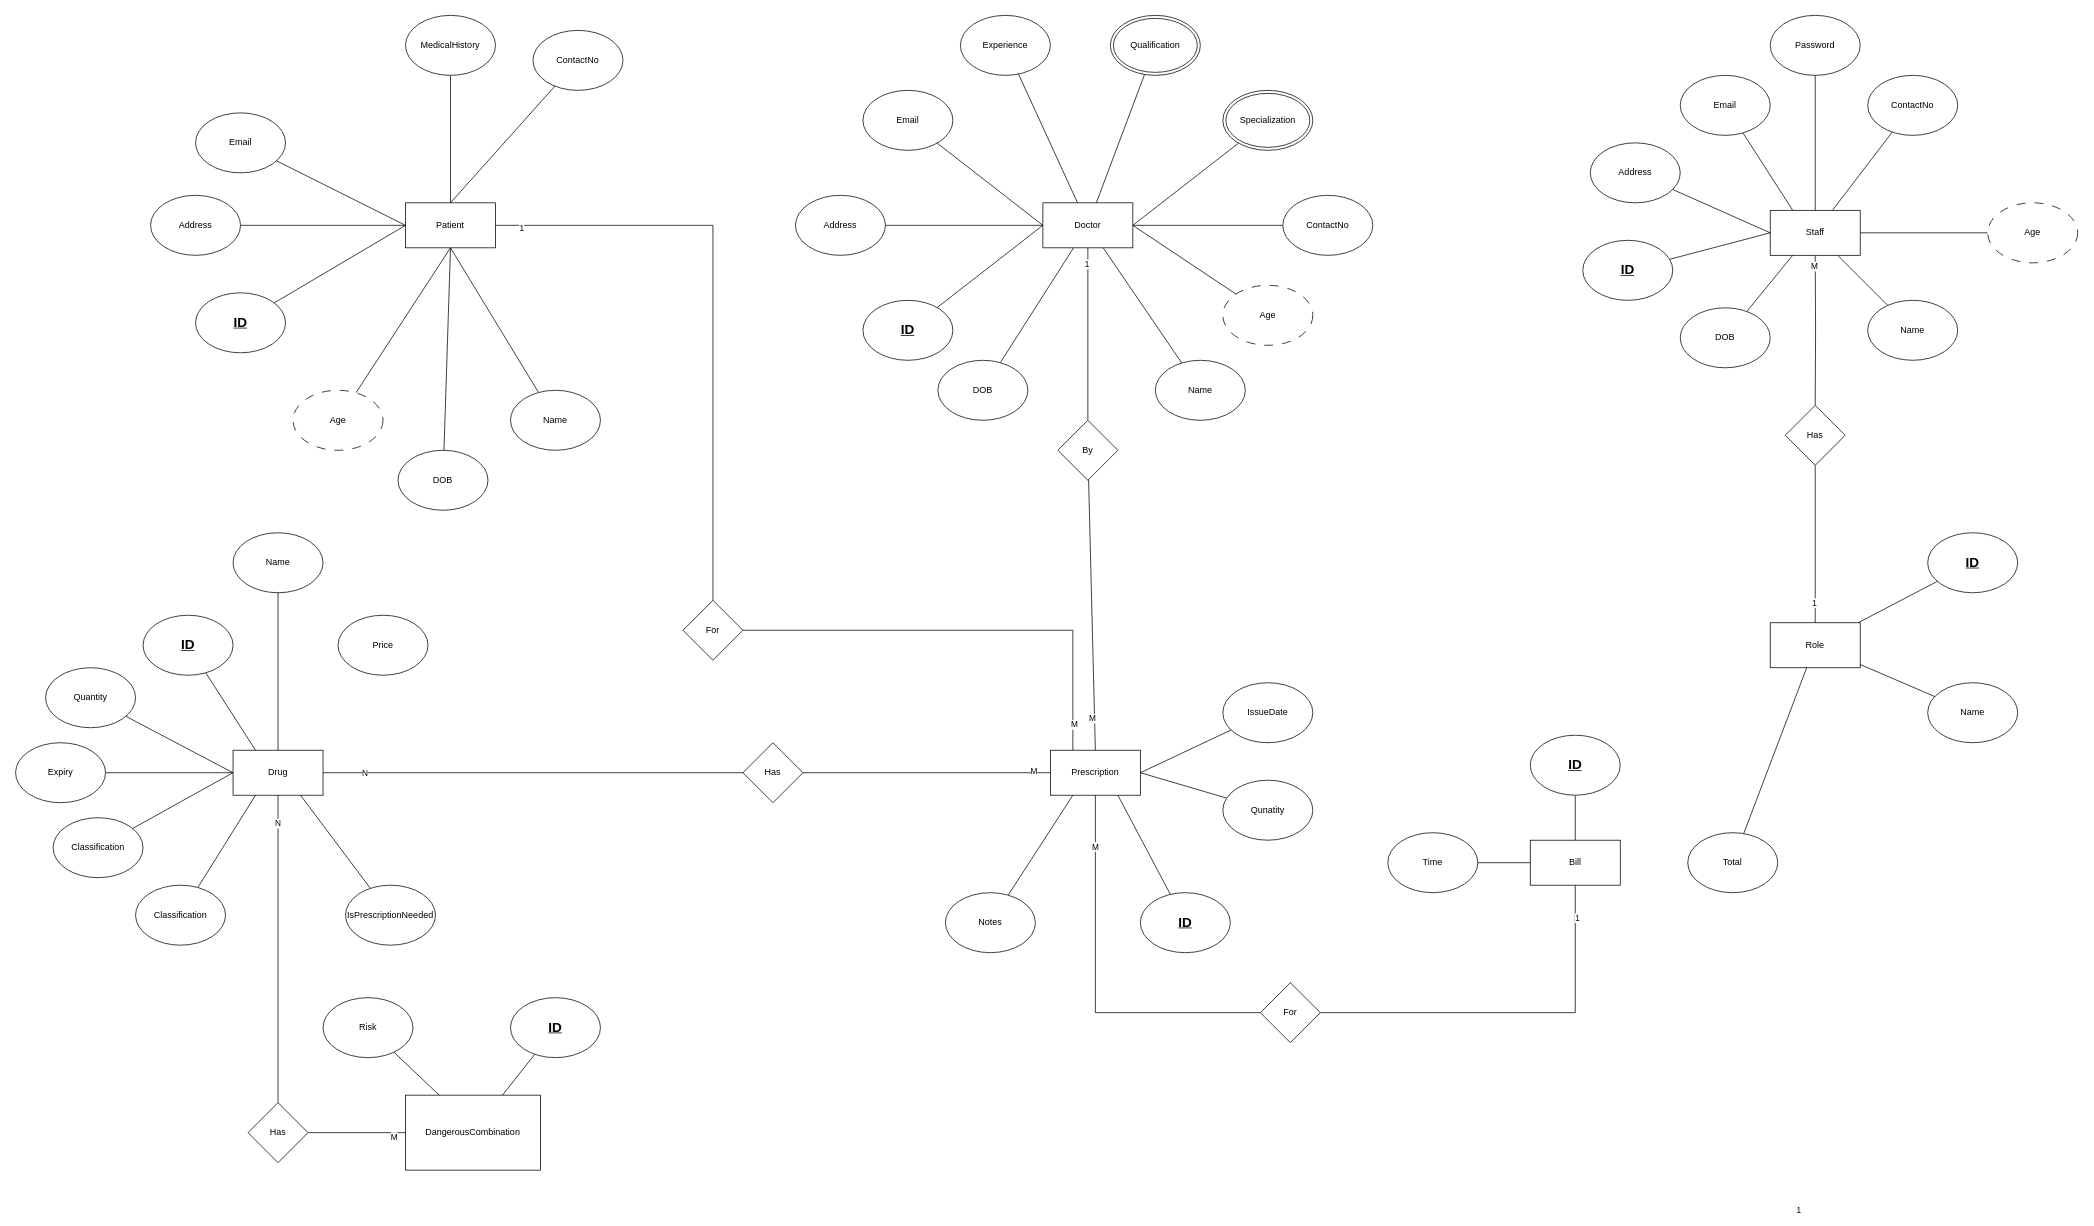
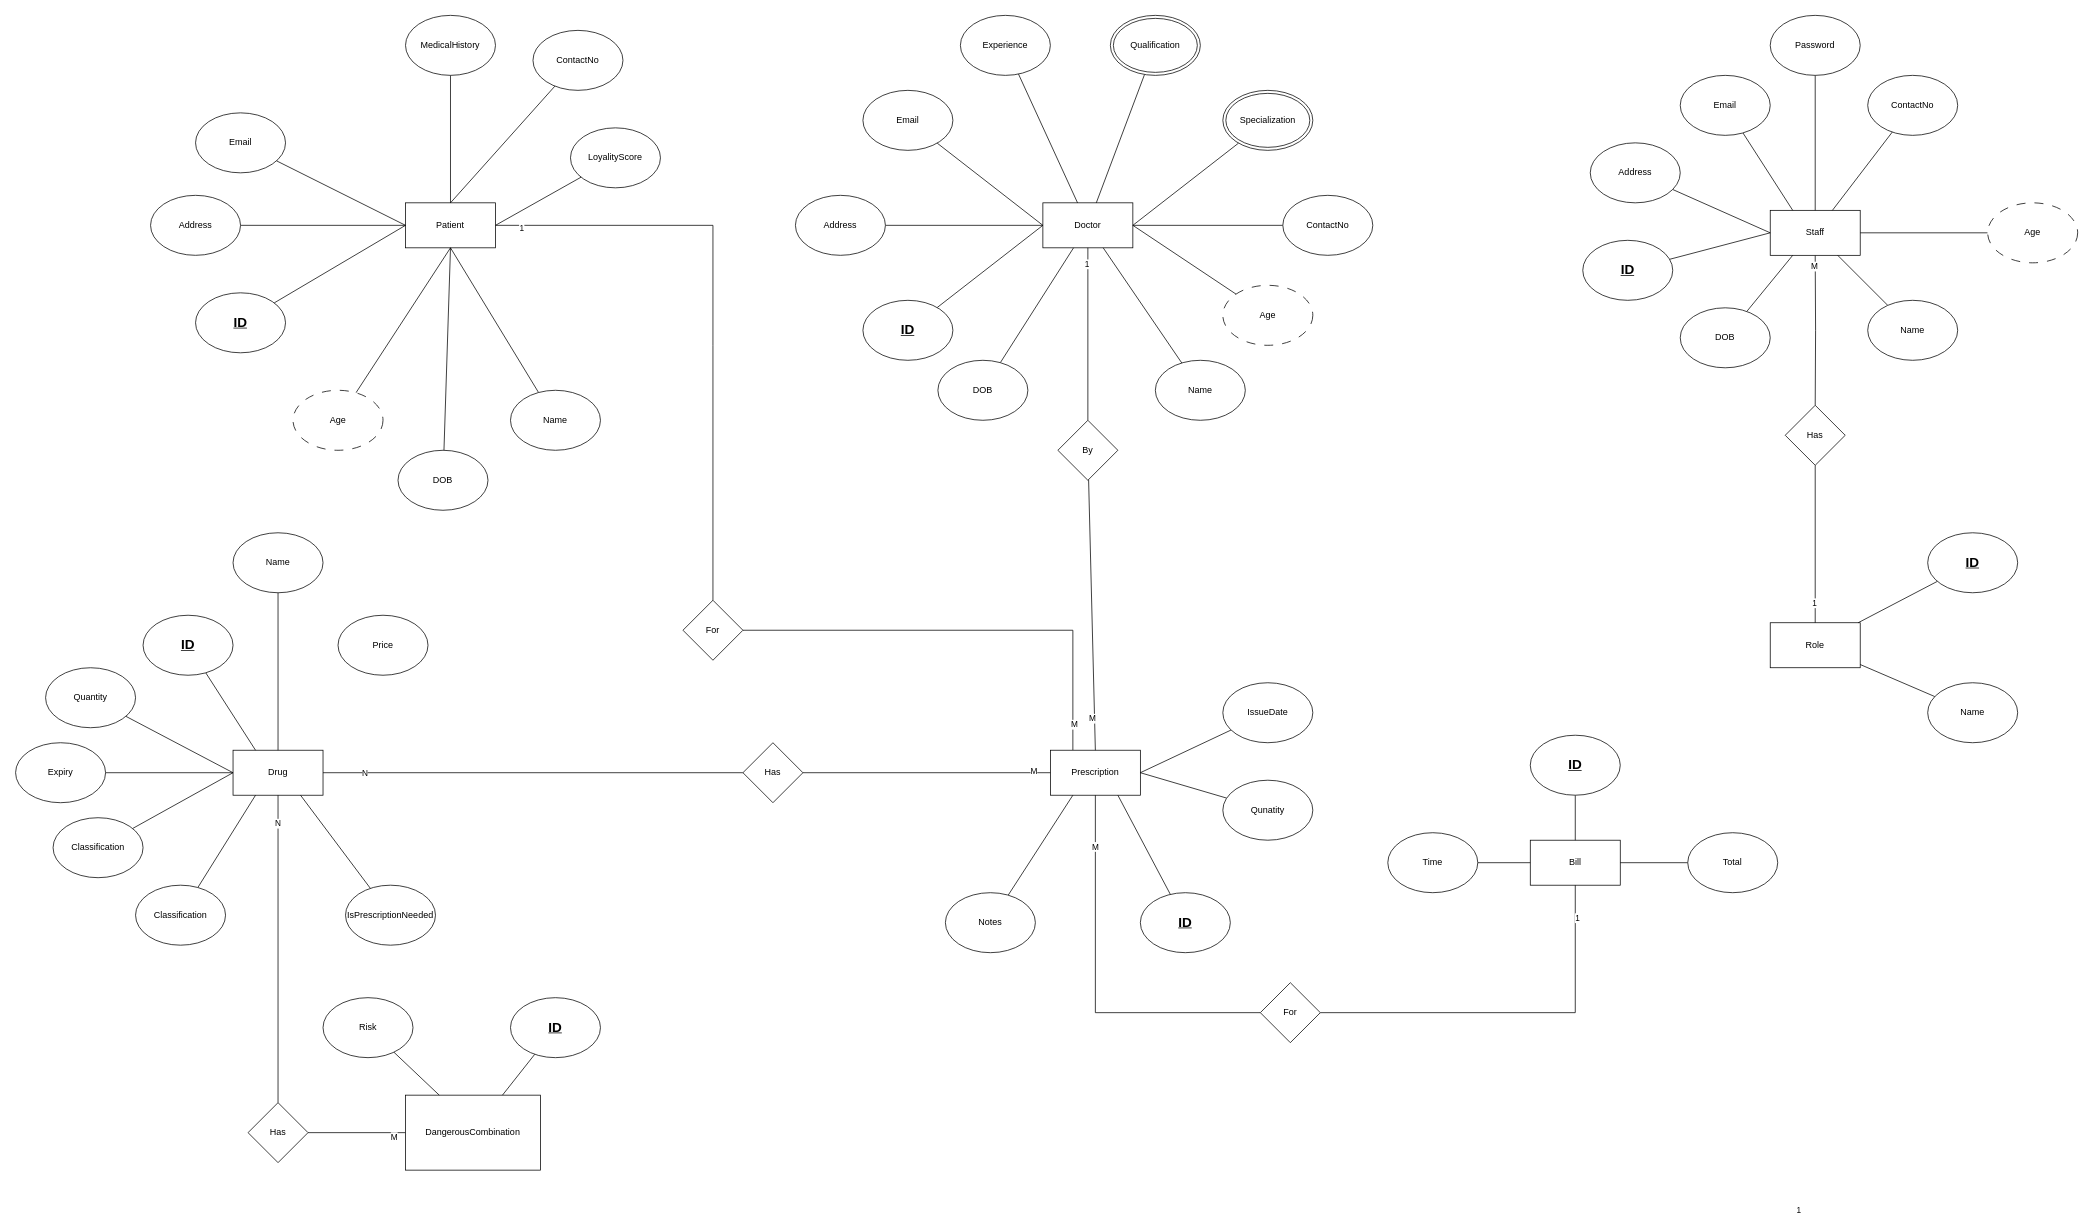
node "LoyalityScore": added
edge "LoyalityScore" -- "Patient": added
edge "Role" -- "Total": now "Bill" -- "Total"
